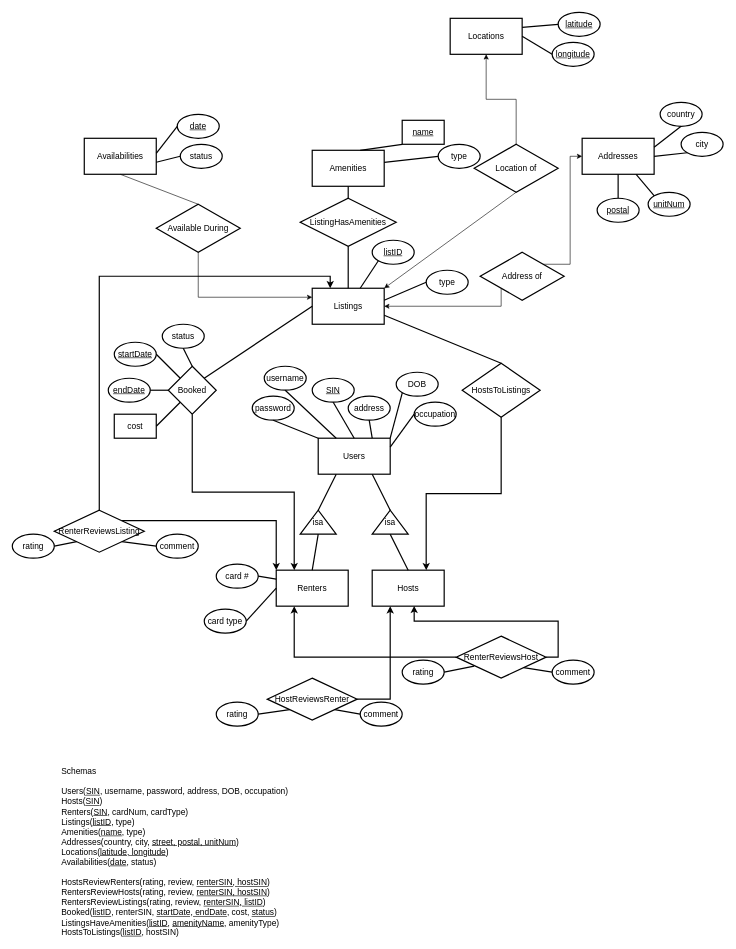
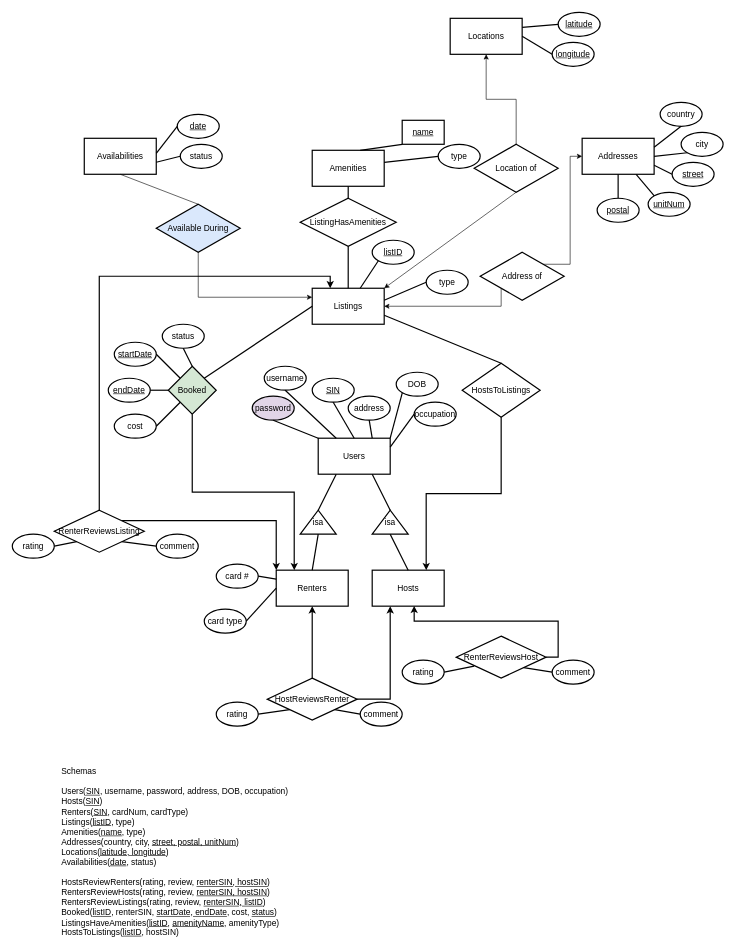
edge "Addresses" -- "street": added
node "street": added
node "Available During": fillcolor #ffffff -> #dae8fc
node "Booked": fillcolor #ffffff -> #d5e8d4
node "password": fillcolor #ffffff -> #e1d5e7
node "cost": shape rectangle -> ellipse
edge "HostReviewsRenter" -> "Renters": added
edge "RenterReviewsHost" -> "Renters": removed
